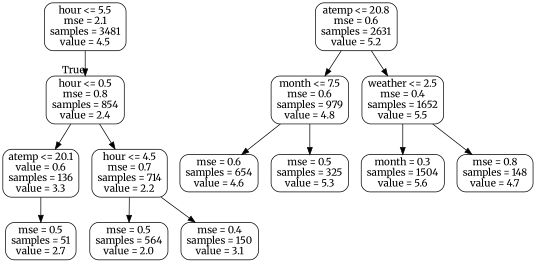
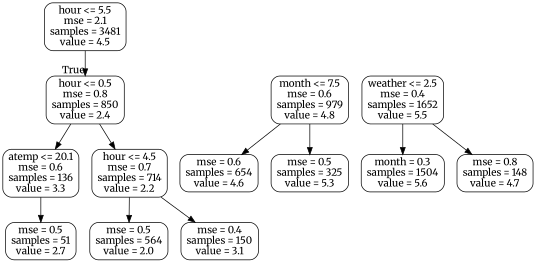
node "atemp <= 20.8 mse = 0.6 samples = 2631 value = 5.2": removed
node "hour <= 0.5 mse = 0.8 samples = 854 value = 2.4": label "hour <= 0.5 mse = 0.8 samples = 854 value = 2.4" -> "hour <= 0.5 mse = 0.8 samples = 850 value = 2.4"
node "atemp <= 20.1 value = 0.6 samples = 136 value = 3.3": label "atemp <= 20.1 value = 0.6 samples = 136 value = 3.3" -> "atemp <= 20.1 mse = 0.6 samples = 136 value = 3.3"
